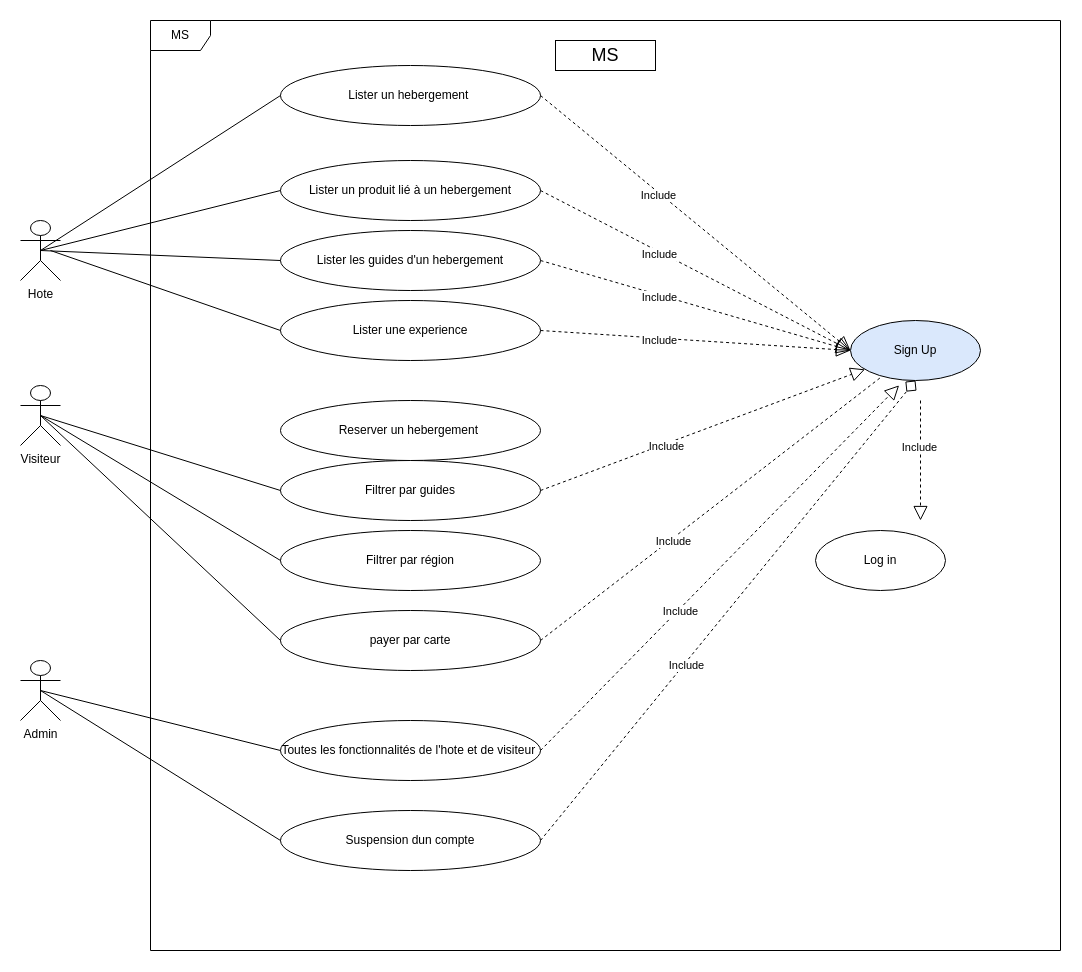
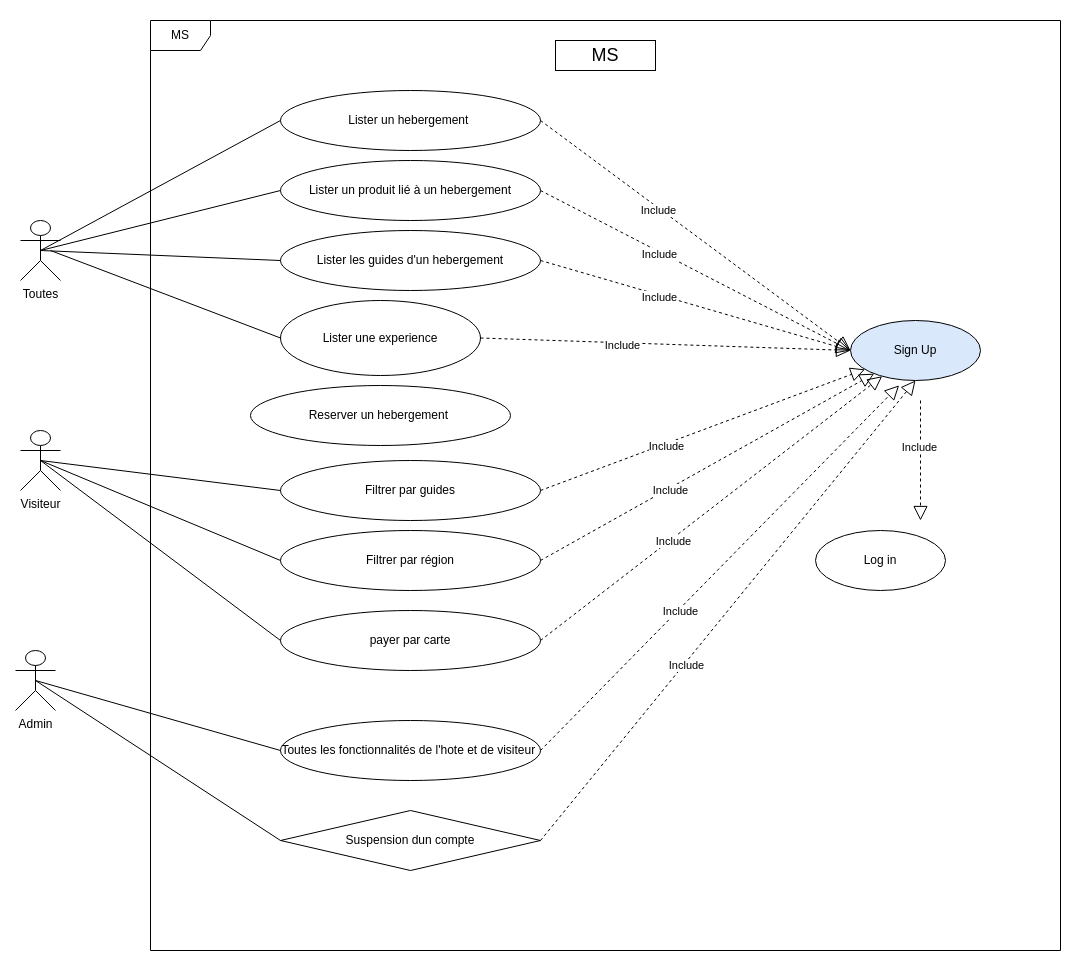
node "Lister un hebergement": moved (411, 96) -> (411, 121)
node "Hote": label "Hote" -> "Toutes"
node "Lister une experience": size 260x60 -> 200x75
edge "Sign Up" -- "payer par carte": arrowhead none -> block
edge "Suspension dun compte" -> "Sign Up": arrowhead diamond -> block
node "Visiteur": moved (41, 416) -> (41, 461)
node "Reserver un hebergement": moved (411, 431) -> (381, 416)
edge "Filtrer par région" -> "Sign Up": added, label "Include"
node "Admin": moved (41, 691) -> (36, 681)
node "Suspension dun compte": shape ellipse -> diamond
